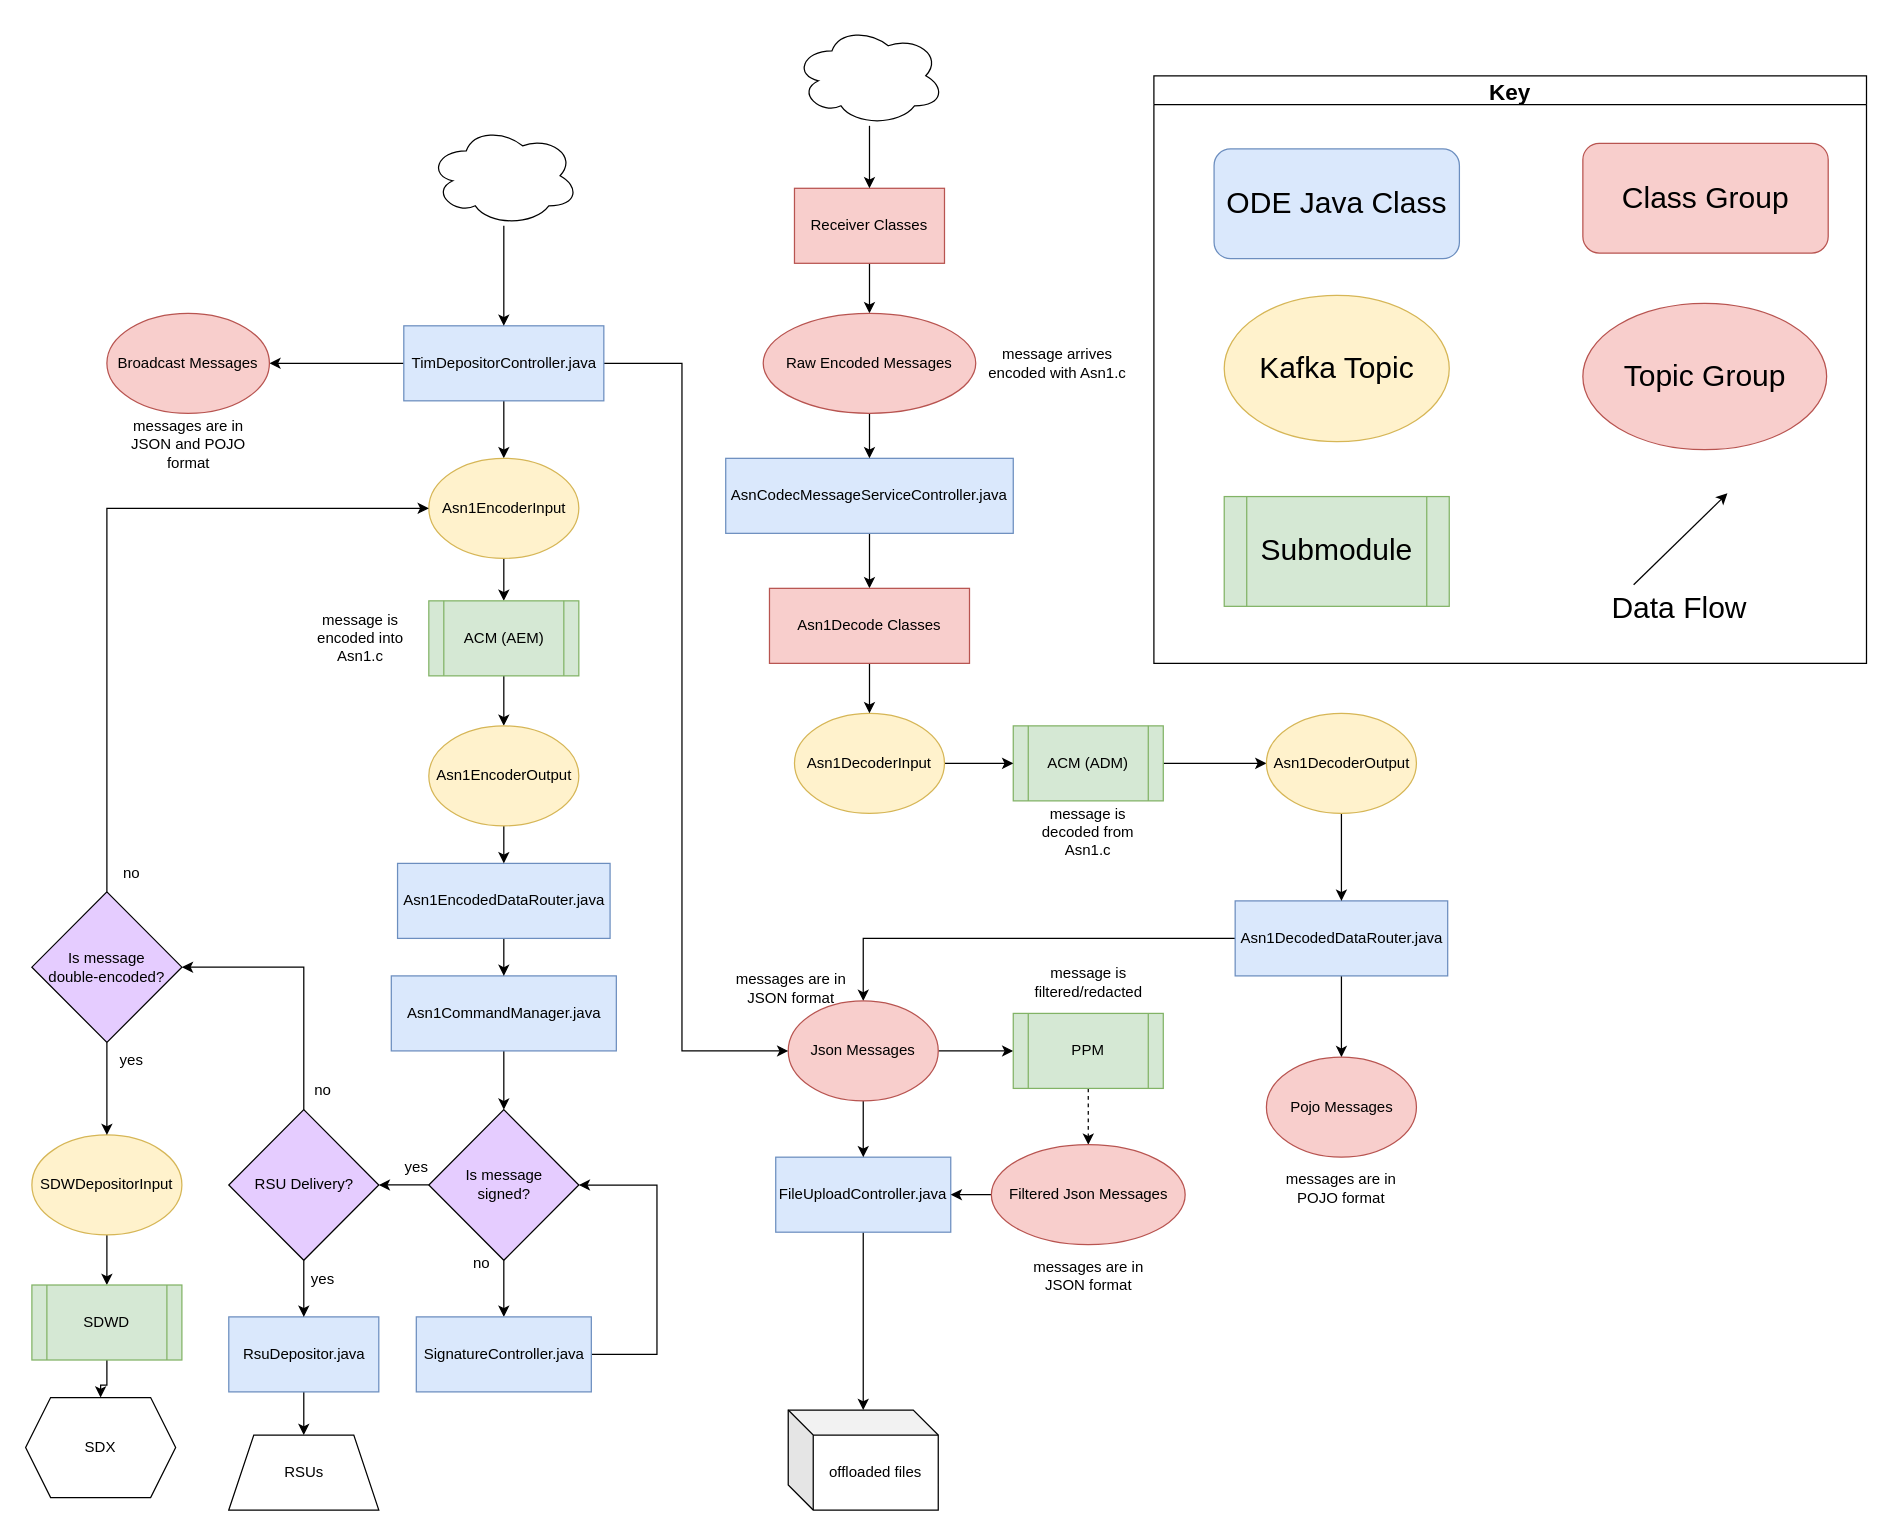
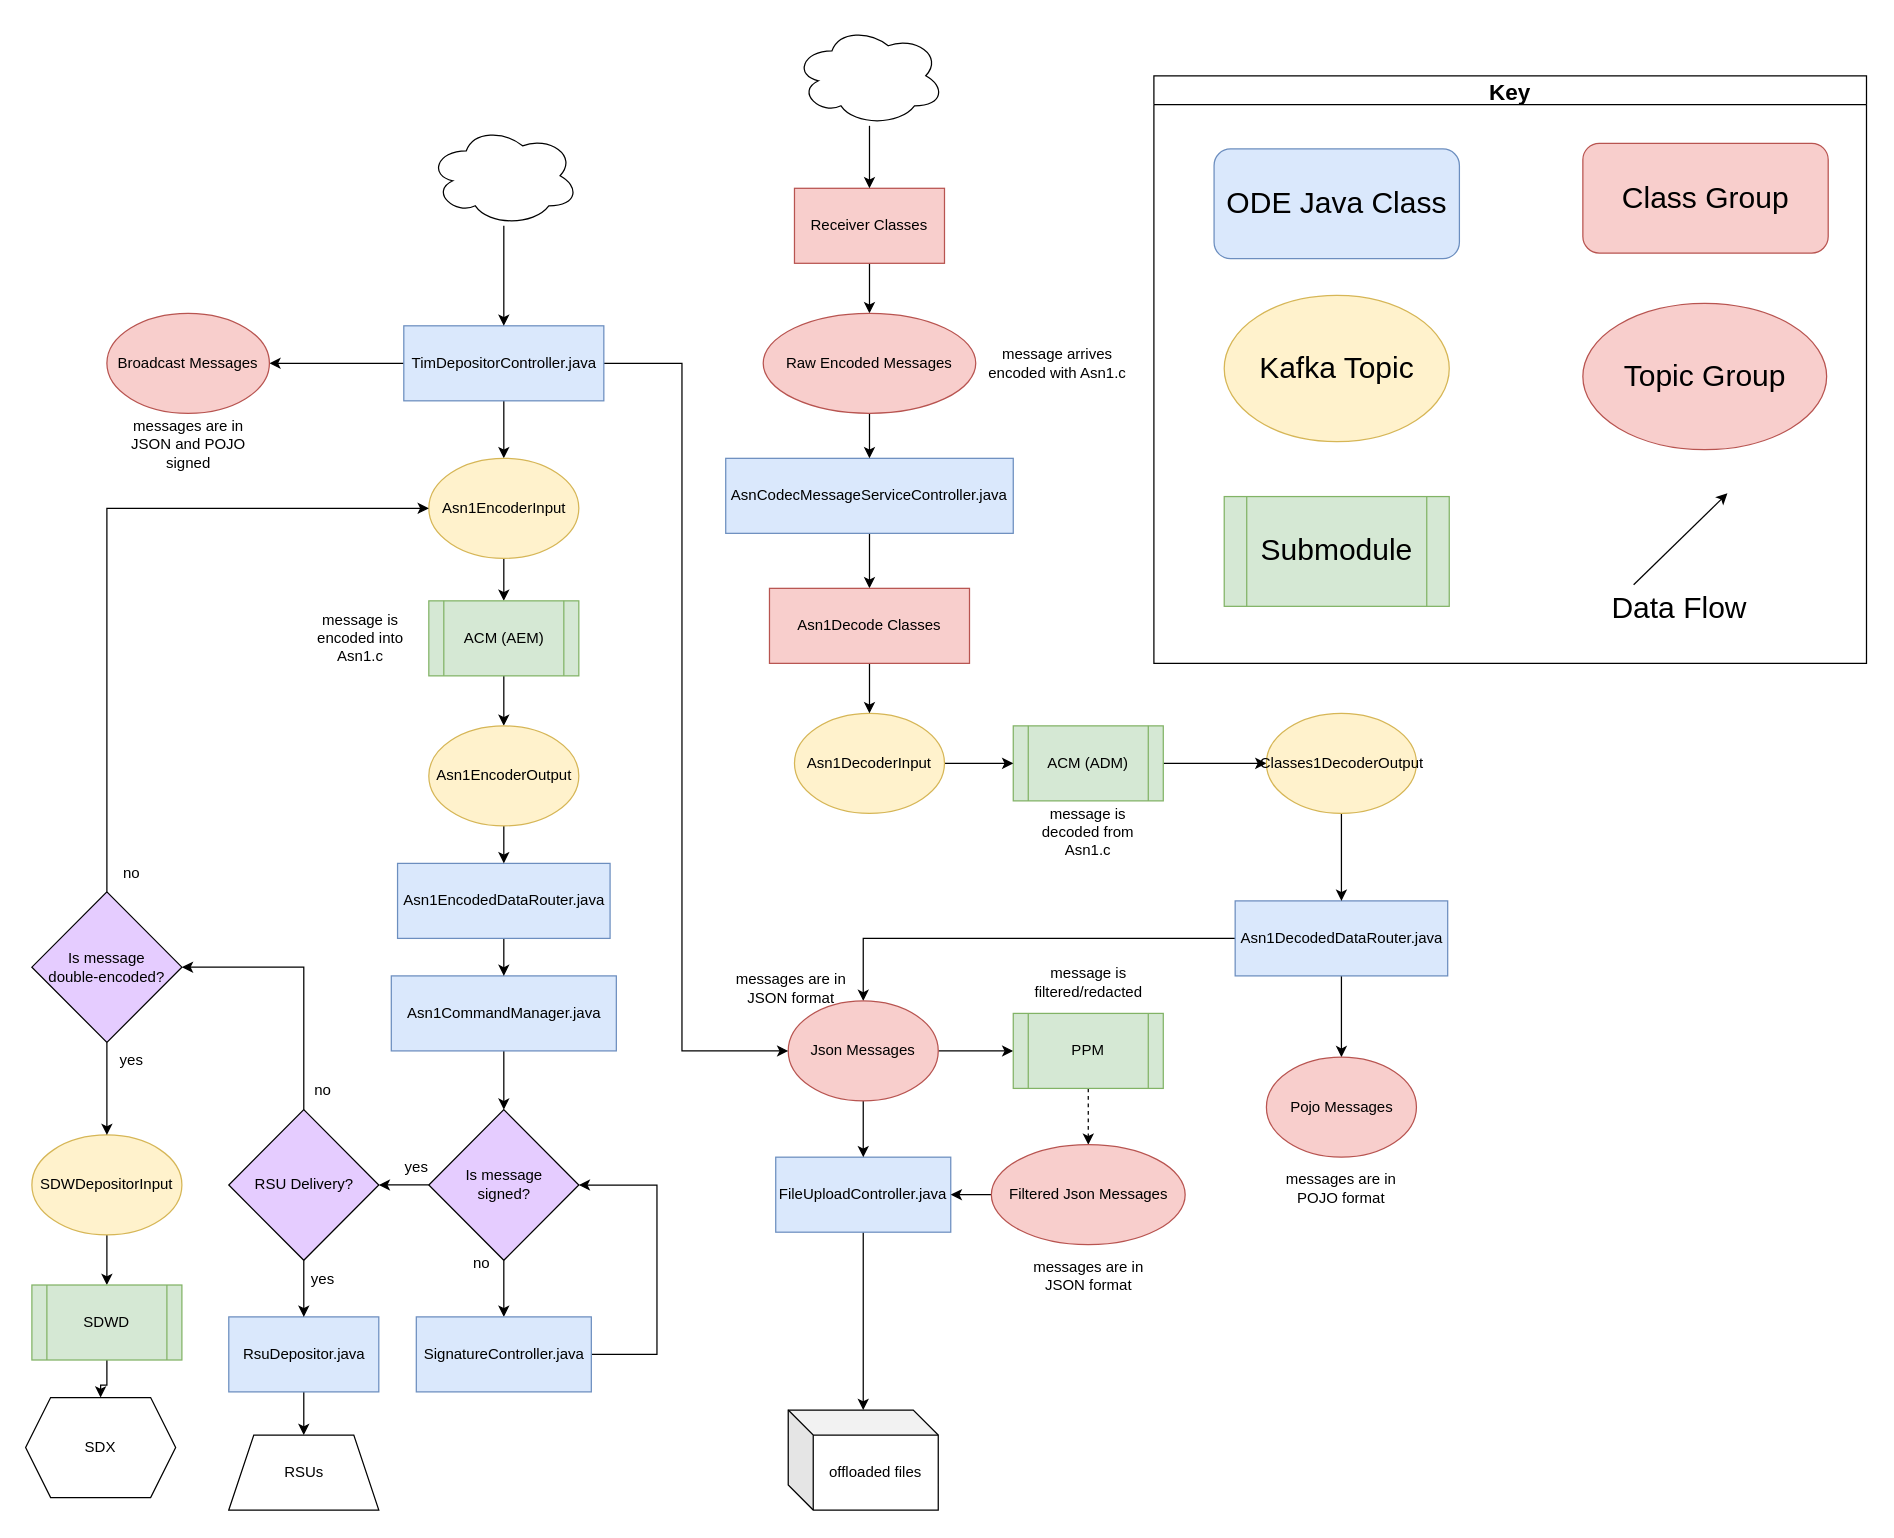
node "messages are in JSON and POJO format": label "messages are in JSON and POJO format" -> "messages are in JSON and POJO signed"
node "Asn1DecoderOutput": label "Asn1DecoderOutput" -> "Classes1DecoderOutput"
